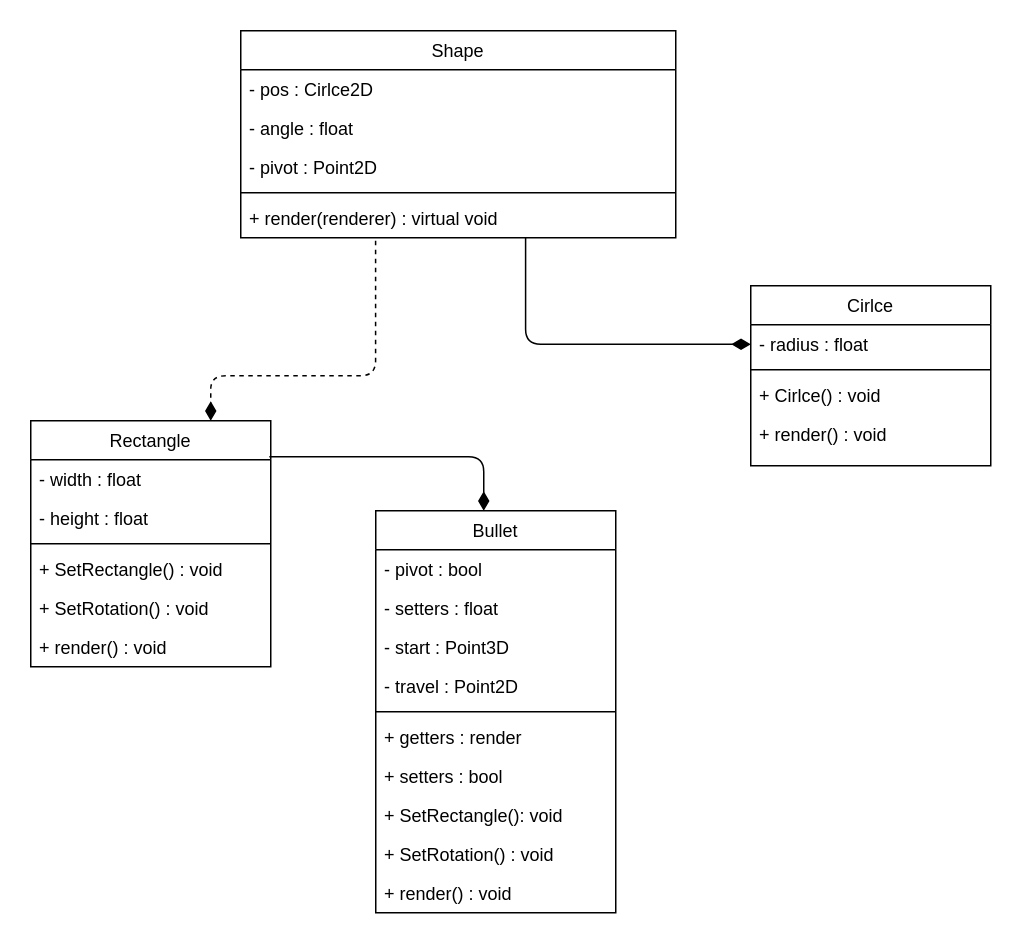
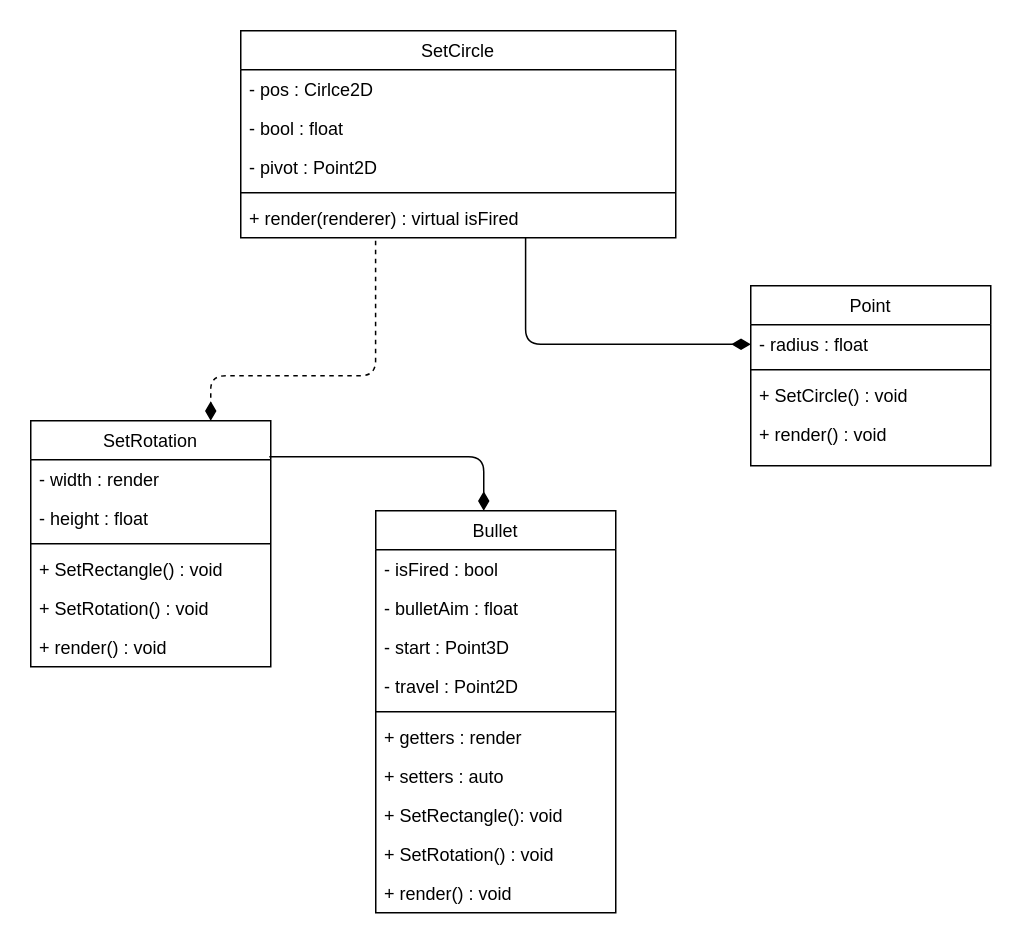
node "Shape": label "Shape" -> "SetCircle"
node "- angle : float": label "- angle : float" -> "- bool : float"
node "+ render(renderer) : virtual void": label "+ render(renderer) : virtual void" -> "+ render(renderer) : virtual isFired"
node "Cirlce": label "Cirlce" -> "Point"
node "+ Cirlce() : void": label "+ Cirlce() : void" -> "+ SetCircle() : void"
node "Rectangle": label "Rectangle" -> "SetRotation"
node "- width : float": label "- width : float" -> "- width : render"
node "- pivot : bool": label "- pivot : bool" -> "- isFired : bool"
node "- setters : float": label "- setters : float" -> "- bulletAim : float"
node "+ setters : bool": label "+ setters : bool" -> "+ setters : auto"
